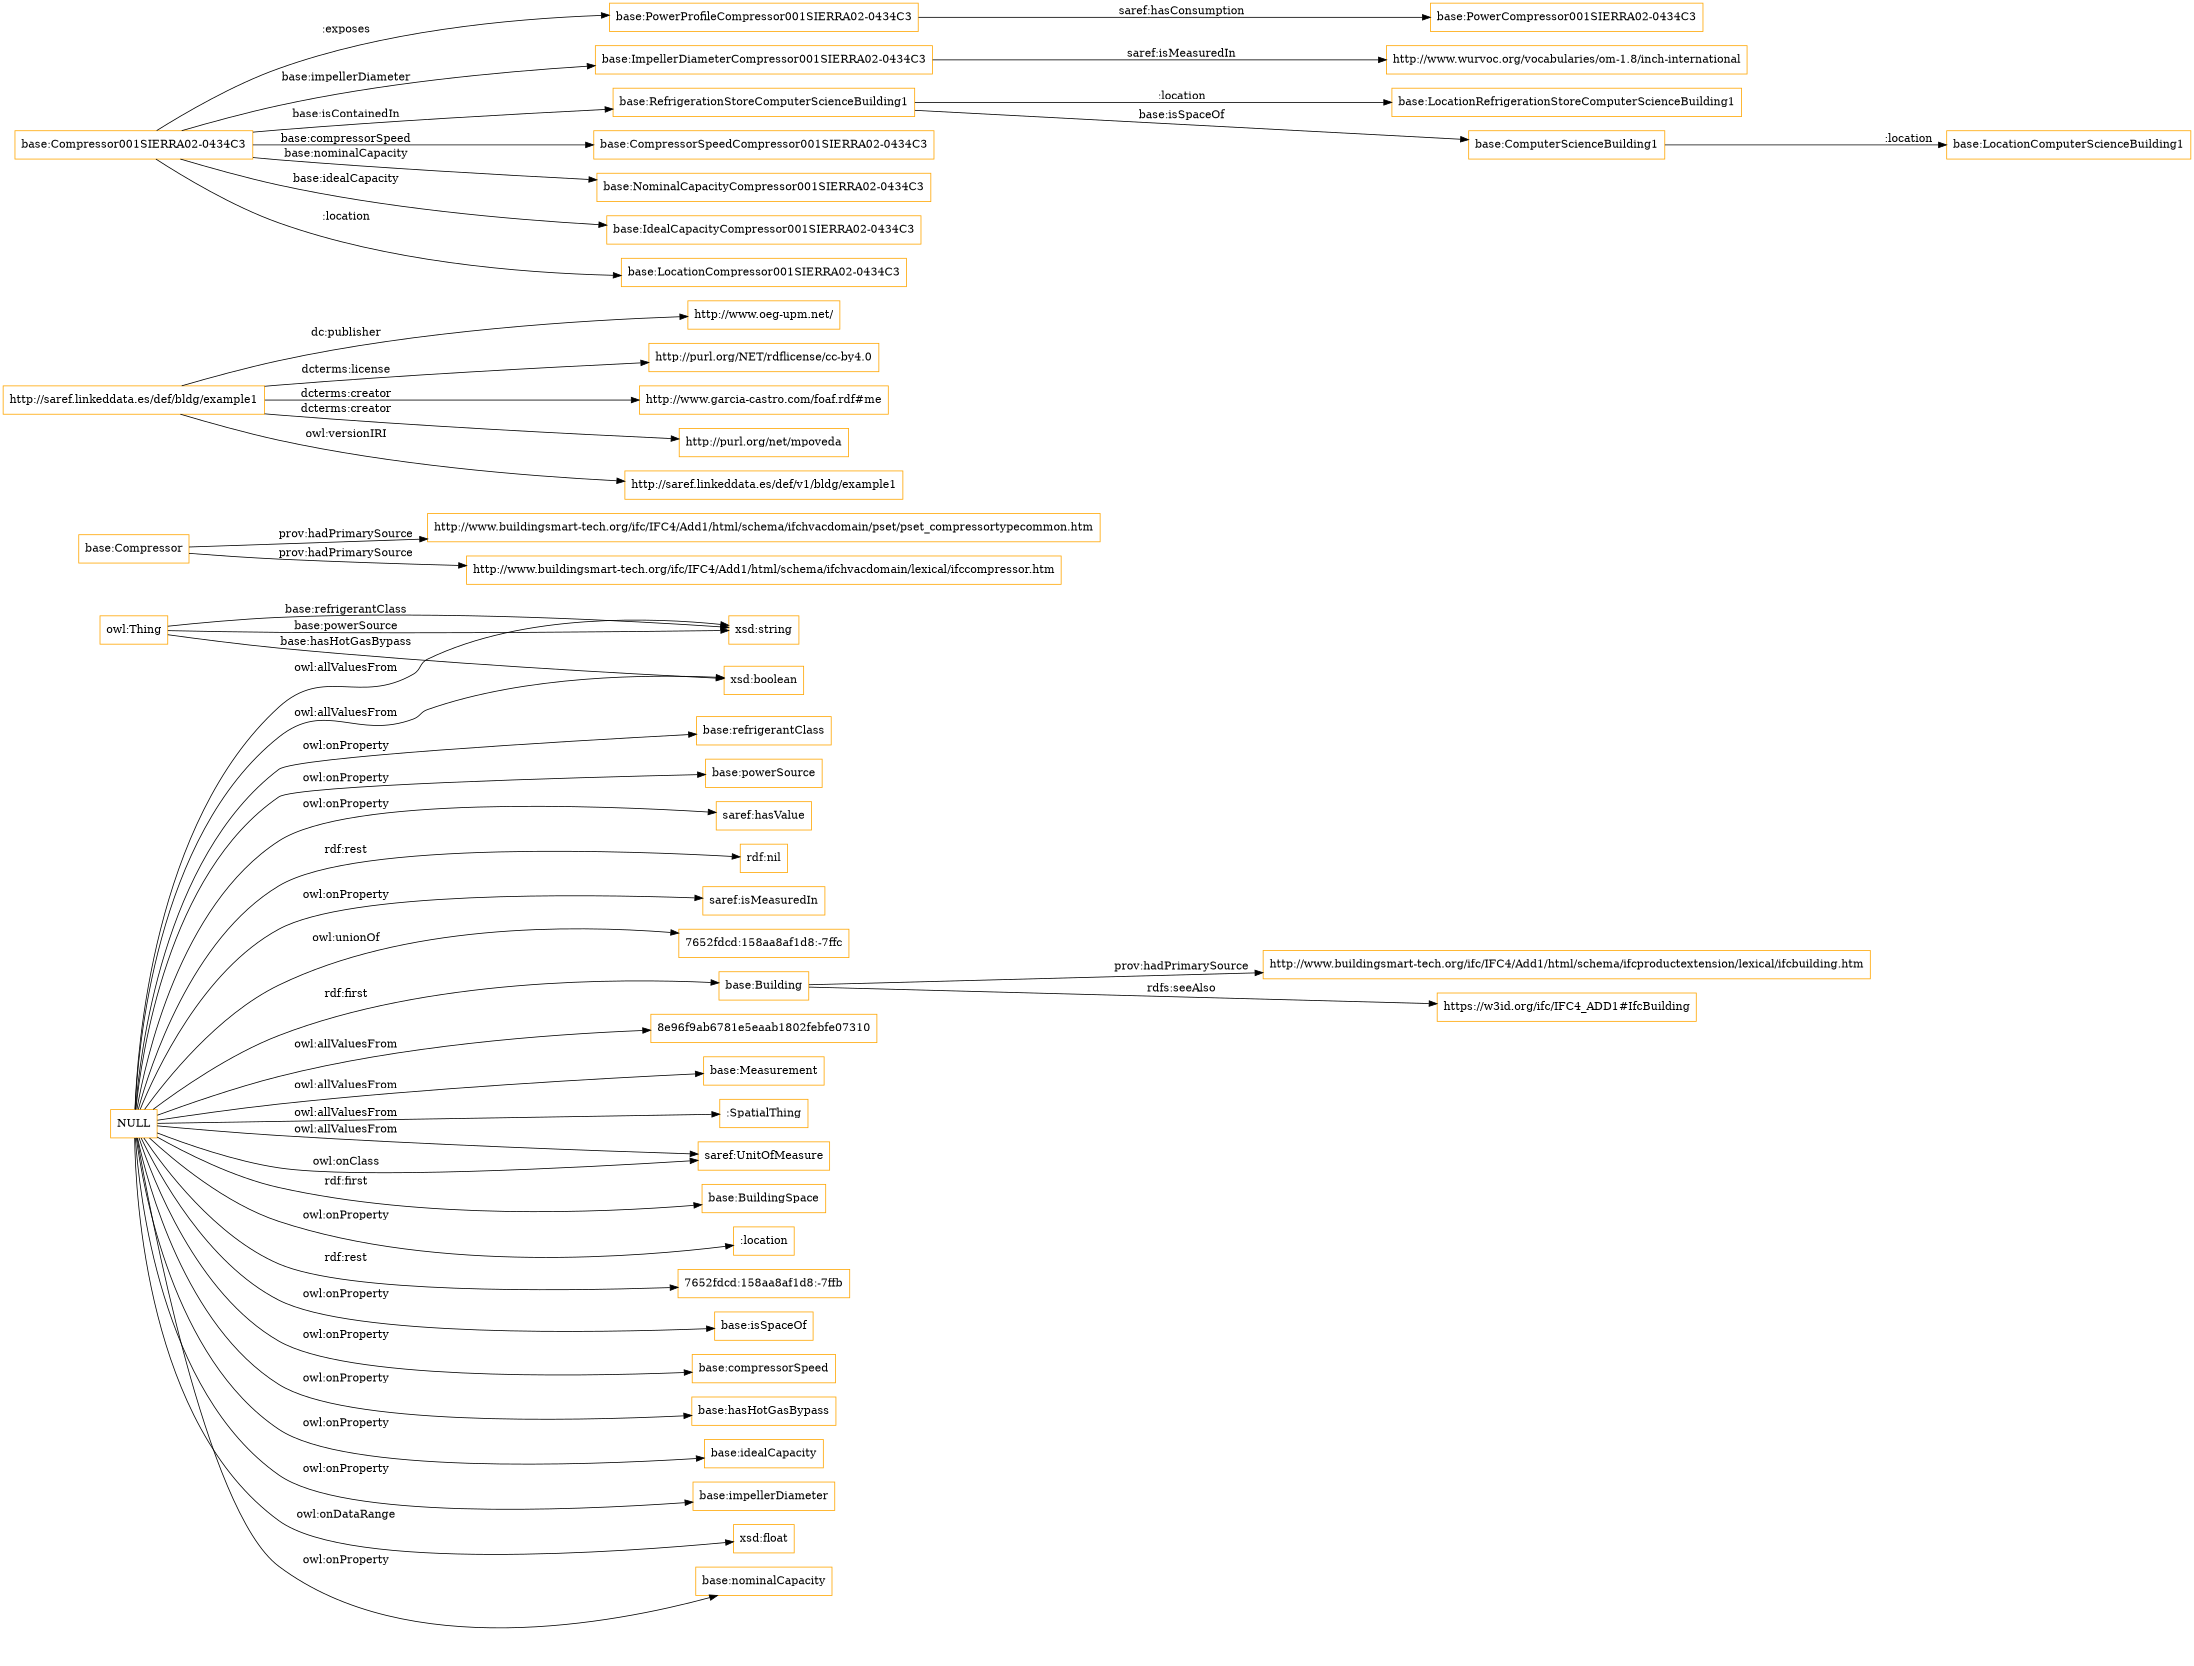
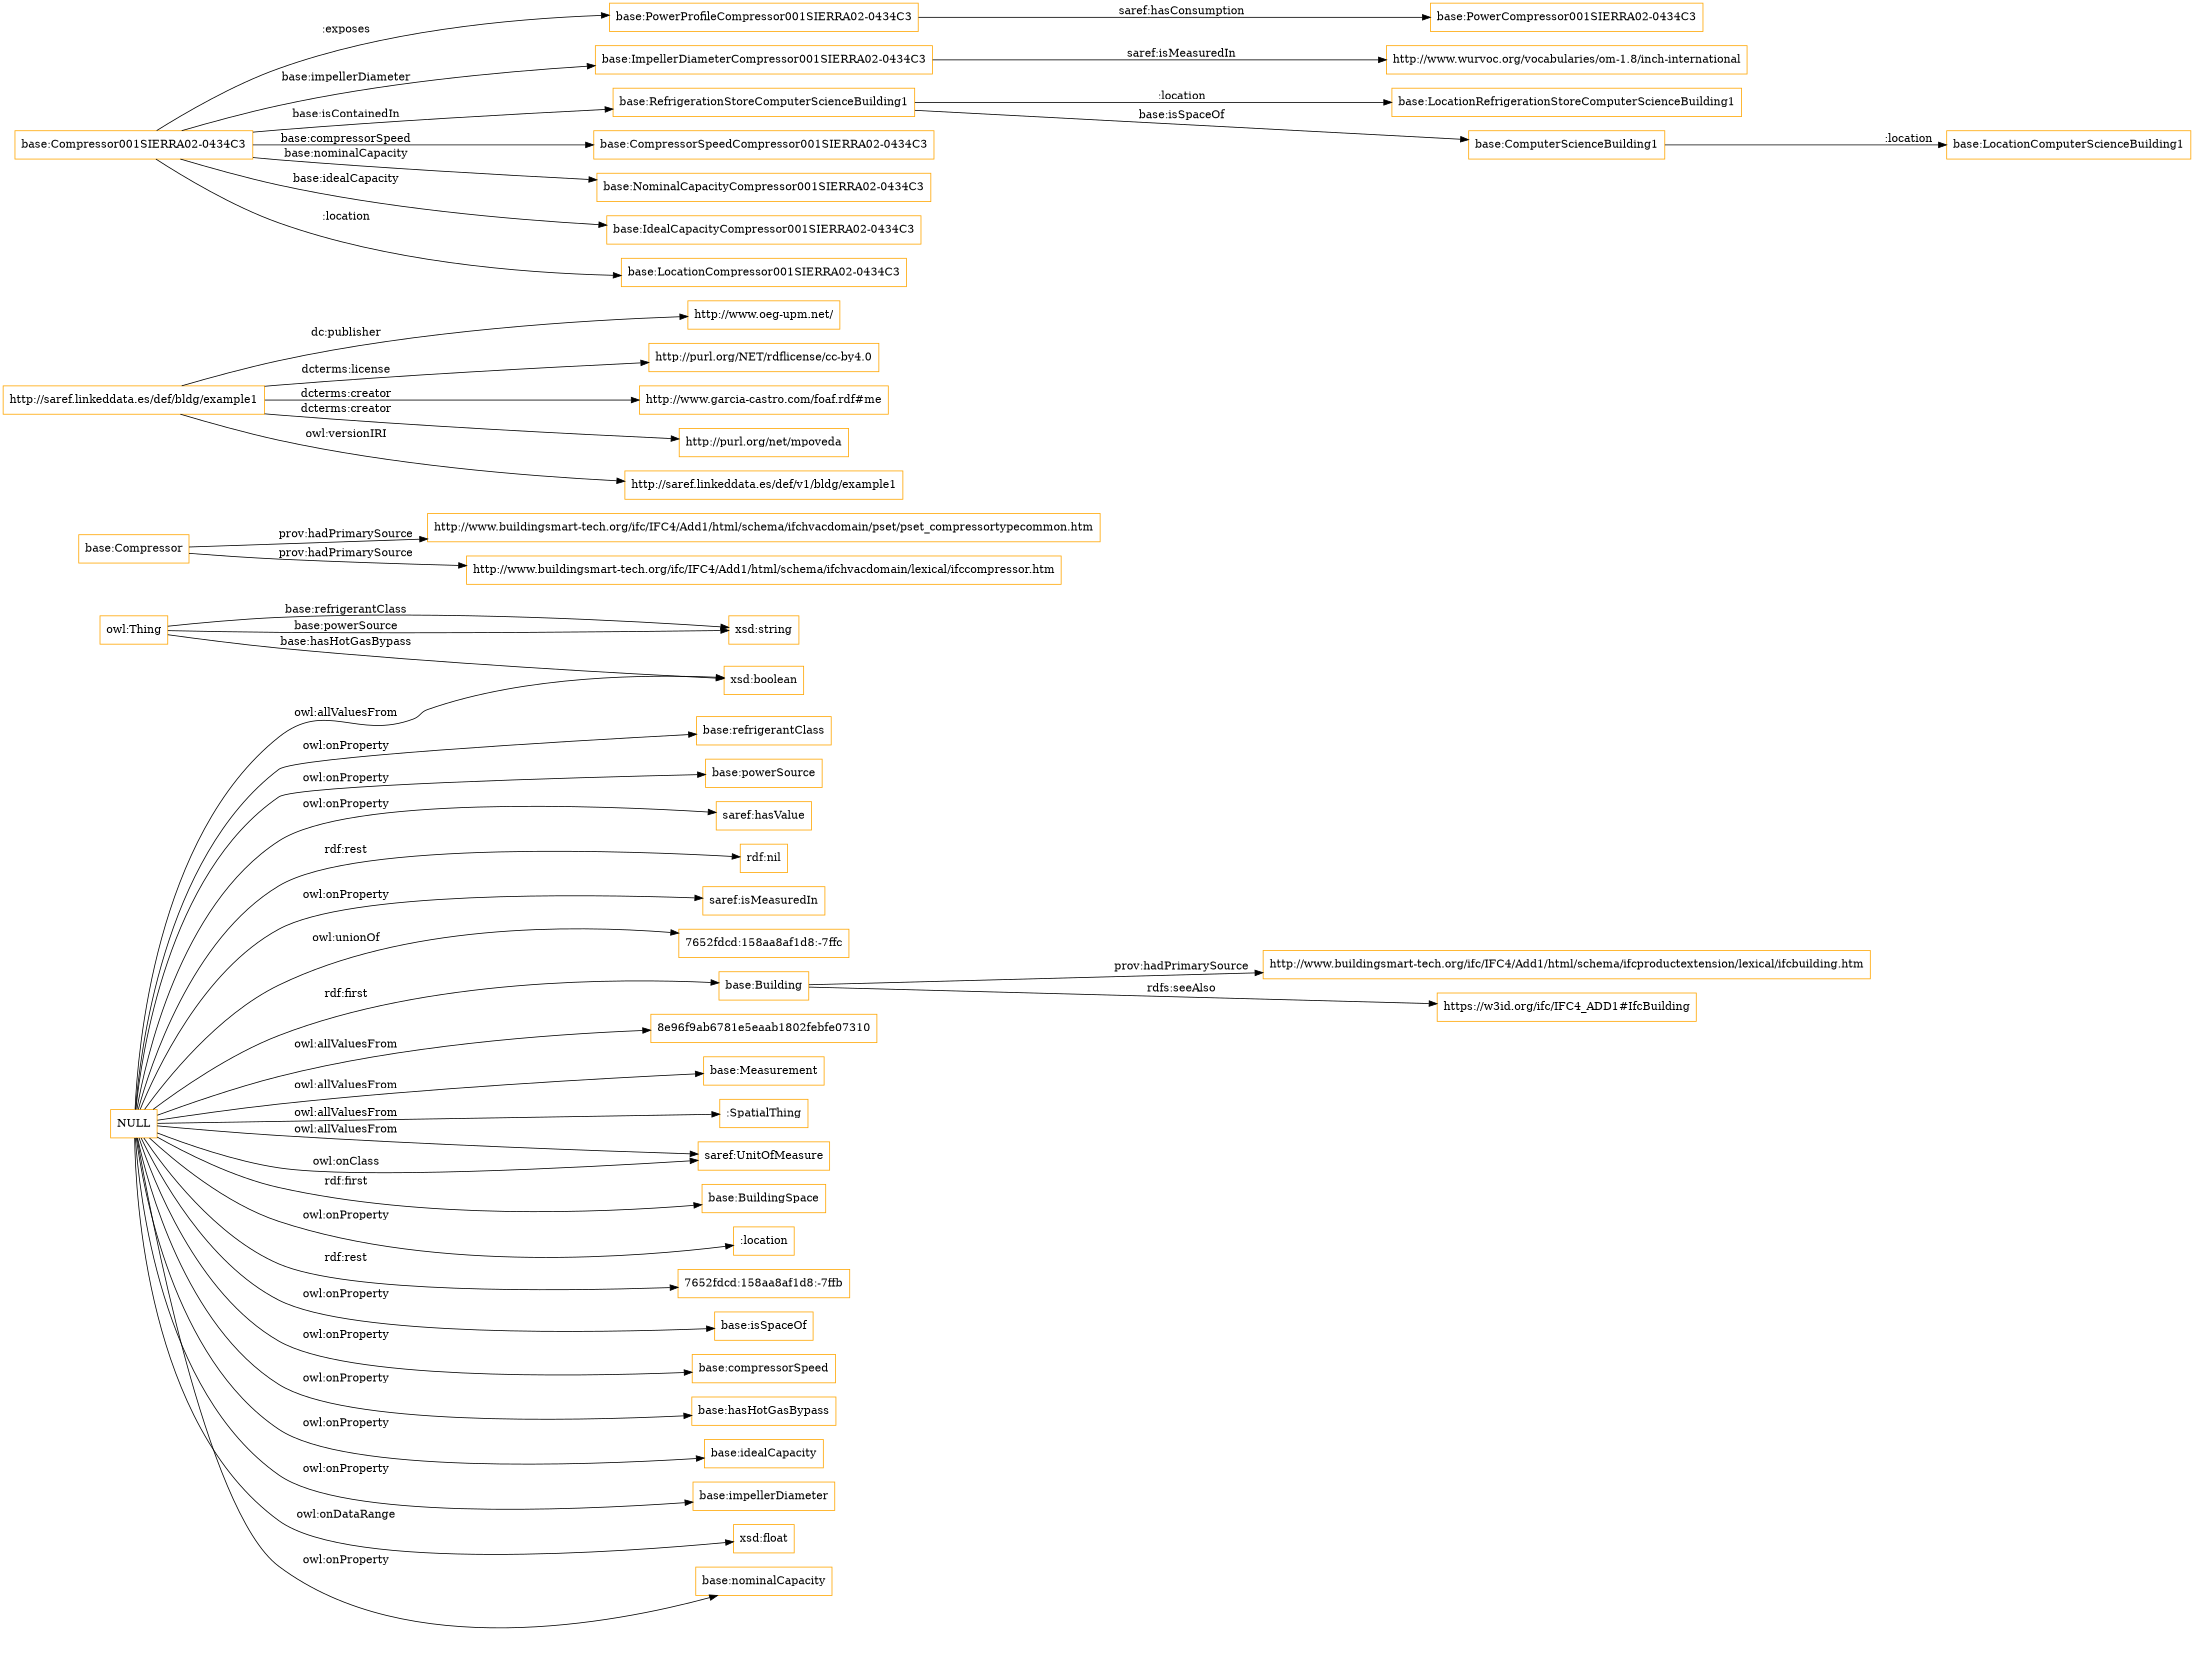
edge "NULL" -> "xsd:string": removed, label "owl:allValuesFrom"
